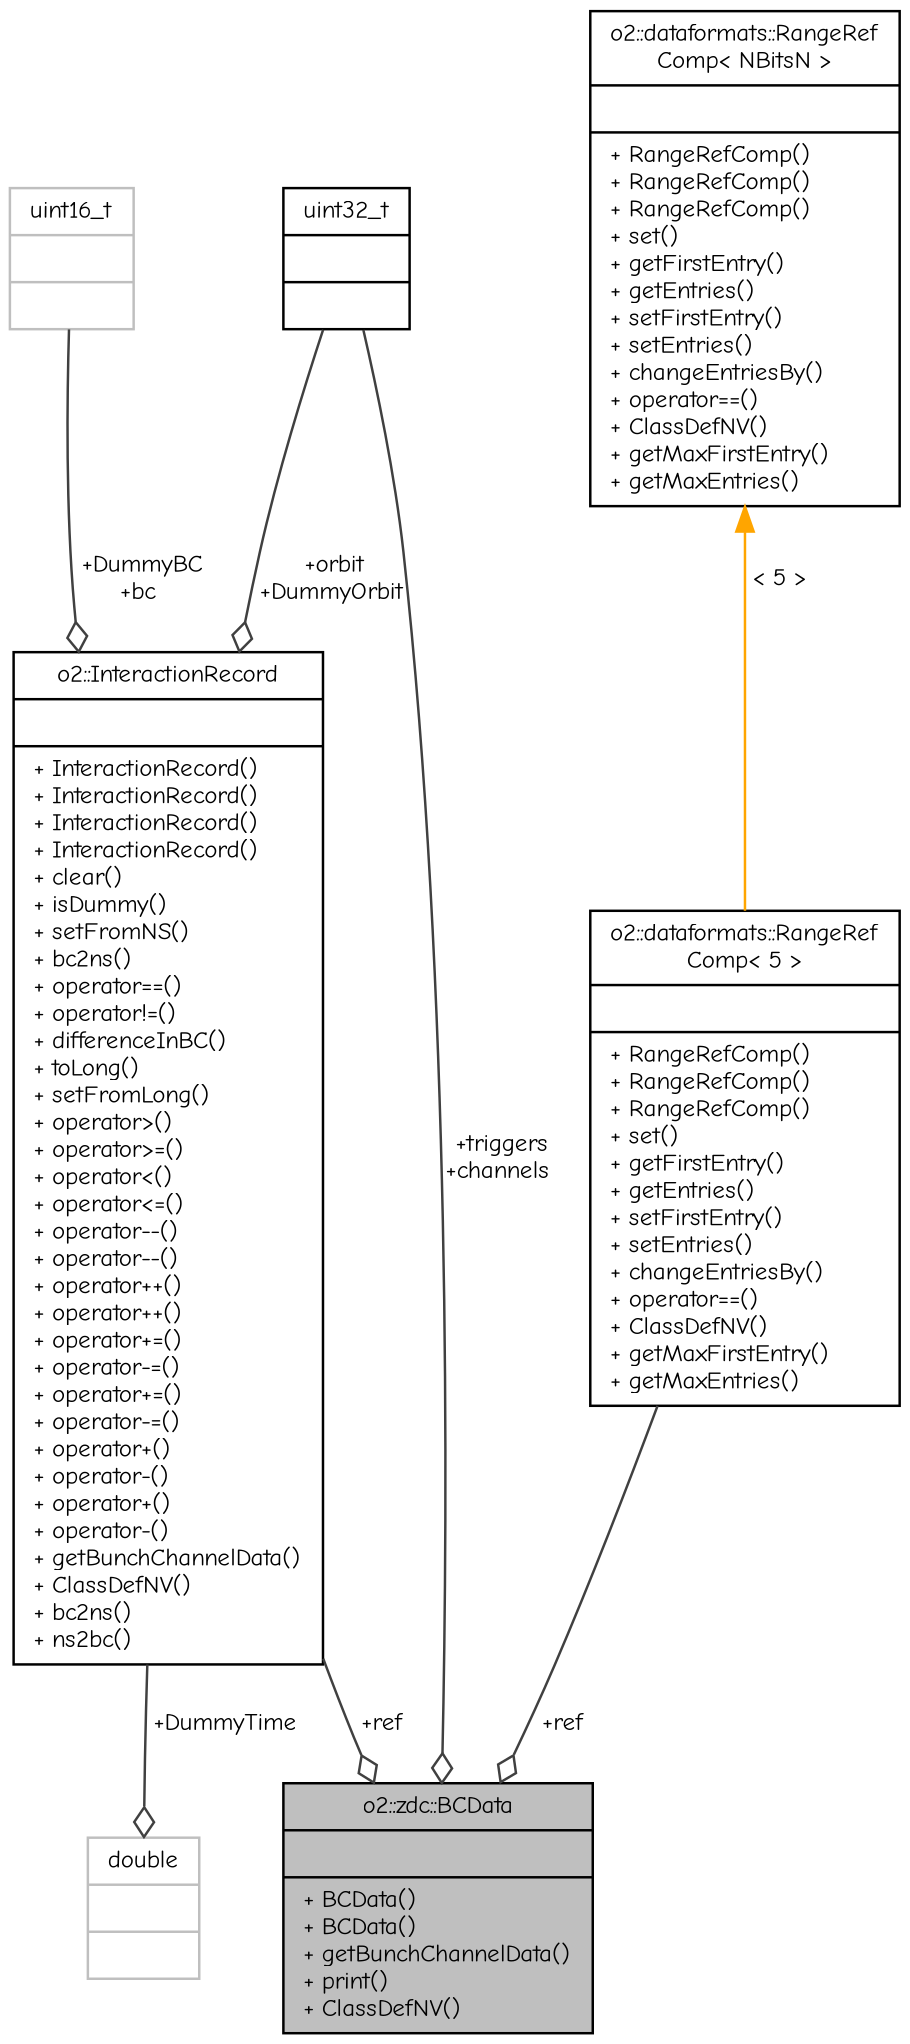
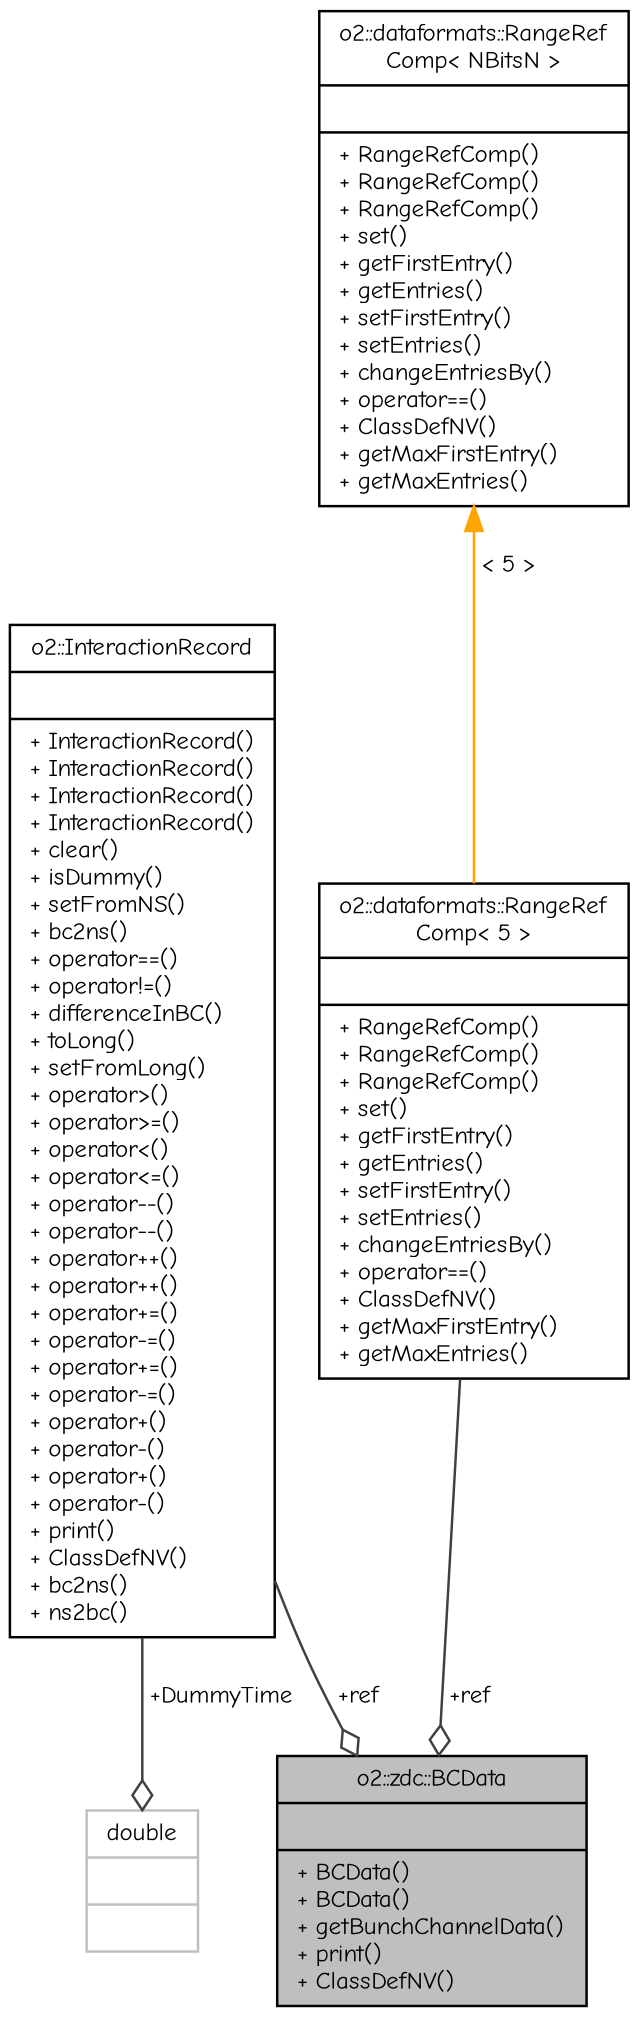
node "uint16_t": removed
node "uint32_t": removed
node "o2::InteractionRecord": text "+ getBunchChannelData()" -> "+ print()"
